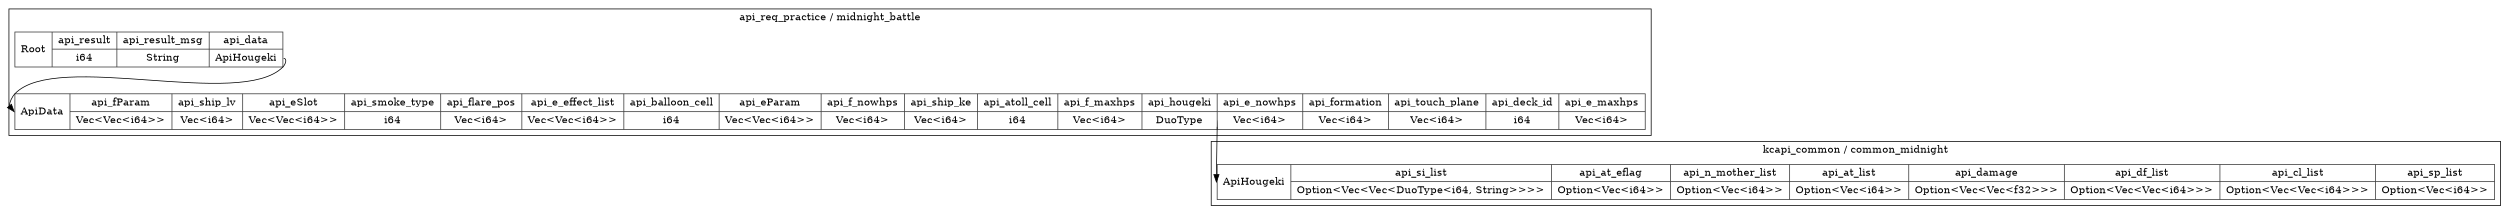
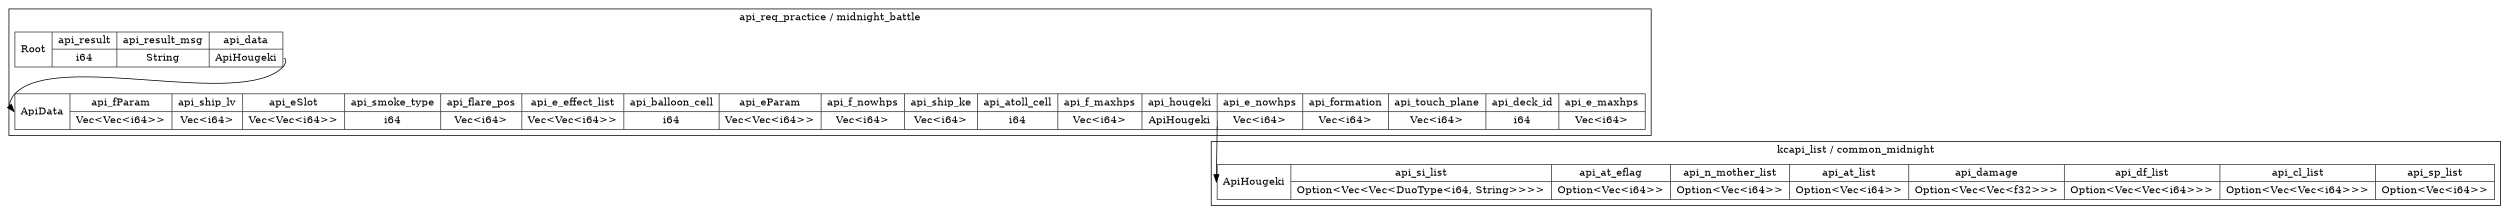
node "ApiData": text "DuoType" -> "ApiHougeki"
cluster "kcapi_common / common_midnight": label "kcapi_common / common_midnight" -> "kcapi_list / common_midnight"
